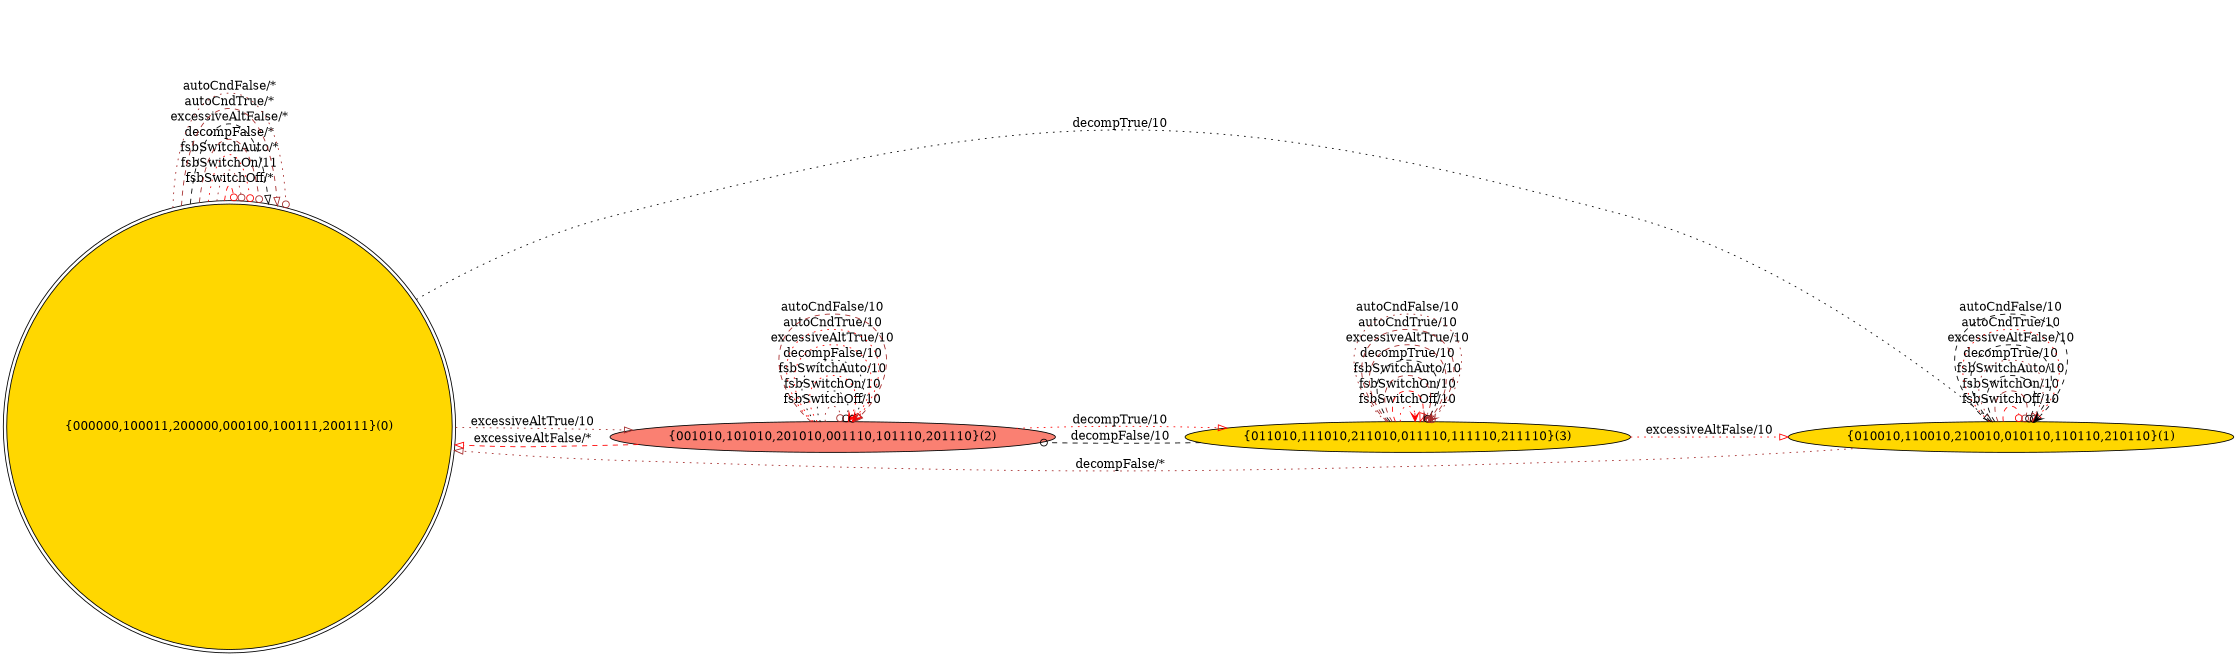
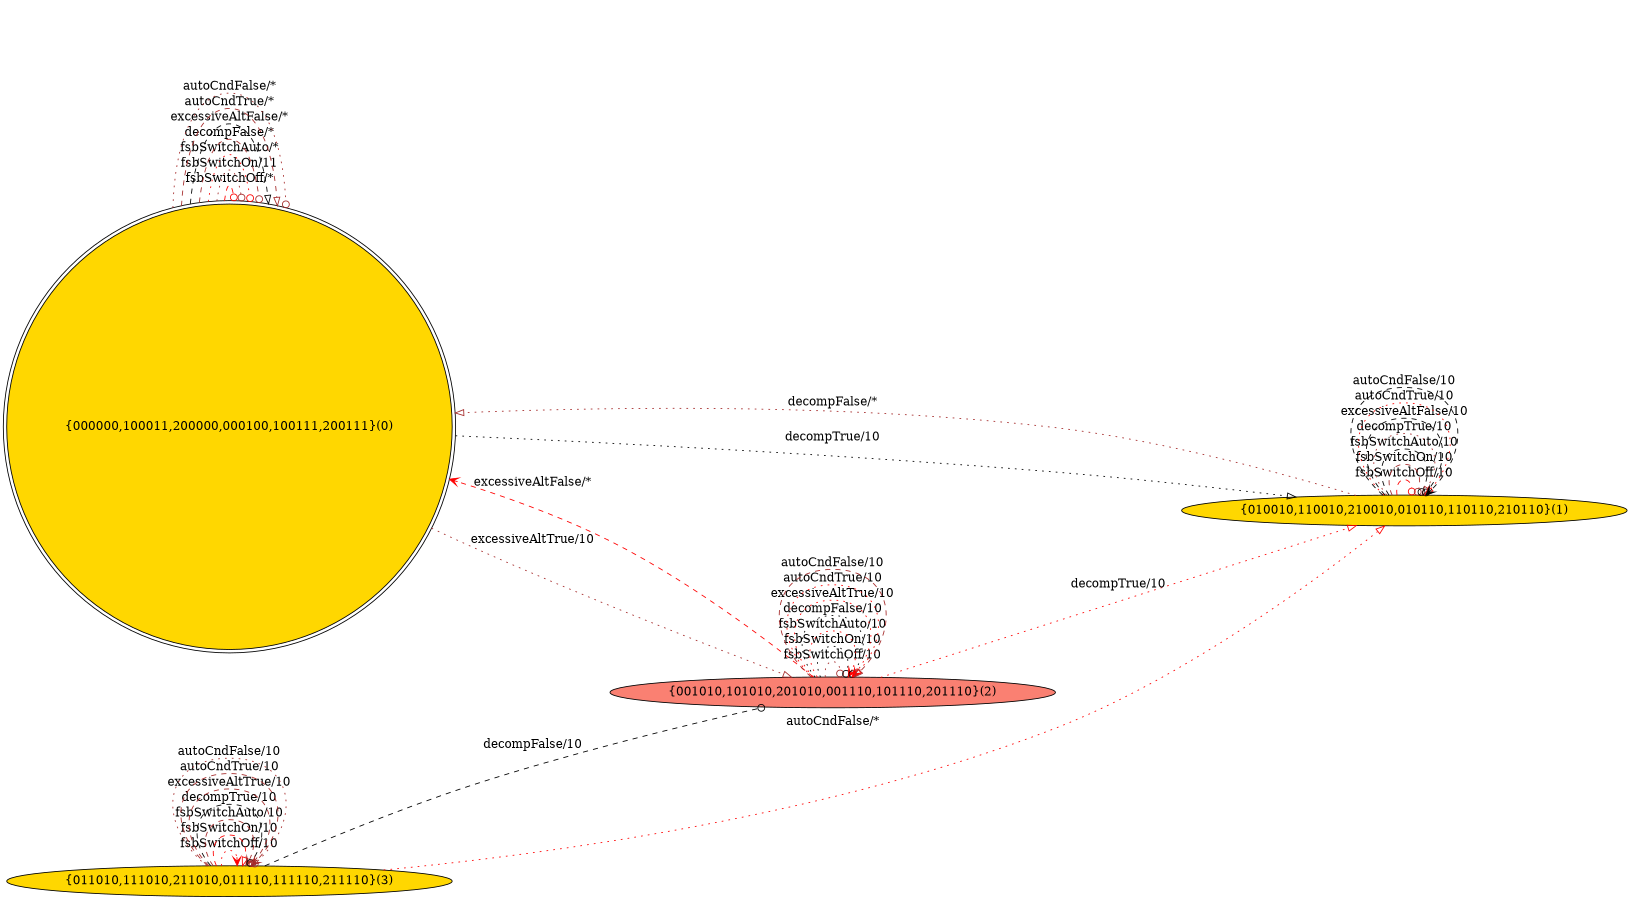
edge "{001010,101010,201010,001110,101110,201110}(2)" -> "{011010,111010,211010,011110,111110,211110}(3)": now "{001010,101010,201010,001110,101110,201110}(2)" -> "{010010,110010,210010,010110,110110,210110}(1)"
edge "{011010,111010,211010,011110,111110,211110}(3)" -> "{010010,110010,210010,010110,110110,210110}(1)": label "excessiveAltFalse/10" -> "autoCndFalse/*"
edge "{001010,101010,201010,001110,101110,201110}(2)" -> "{000000,100011,200000,000100,100111,200111}(0)": arrowhead onormal -> vee
